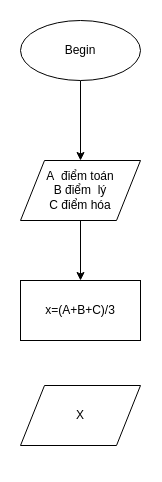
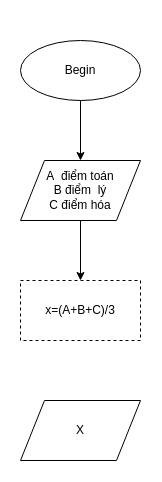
node "Begin": moved (81, 51) -> (81, 71)
node "x=(A+B+C)/3": style solid -> dashed
node "X": moved (81, 416) -> (81, 431)
